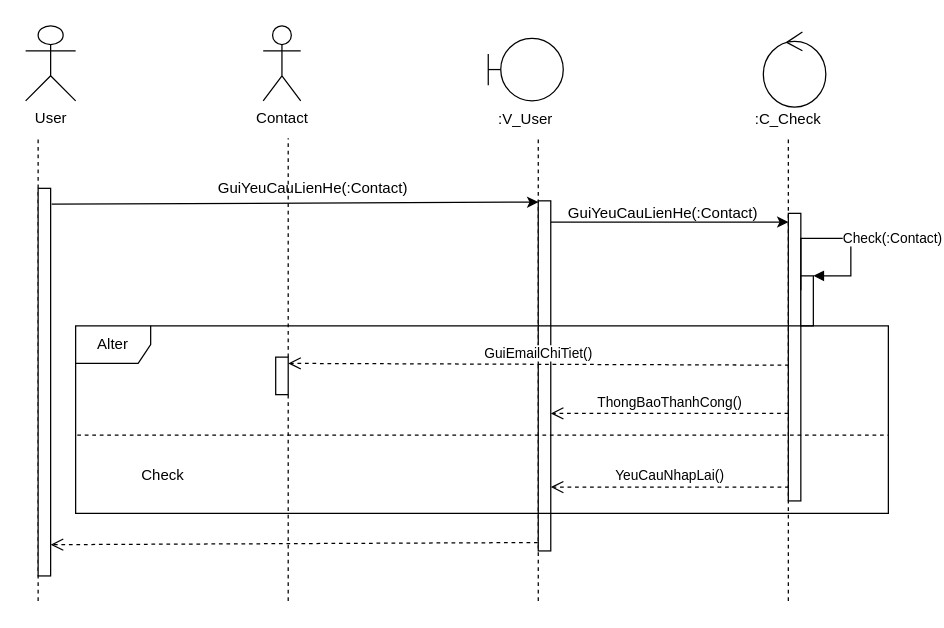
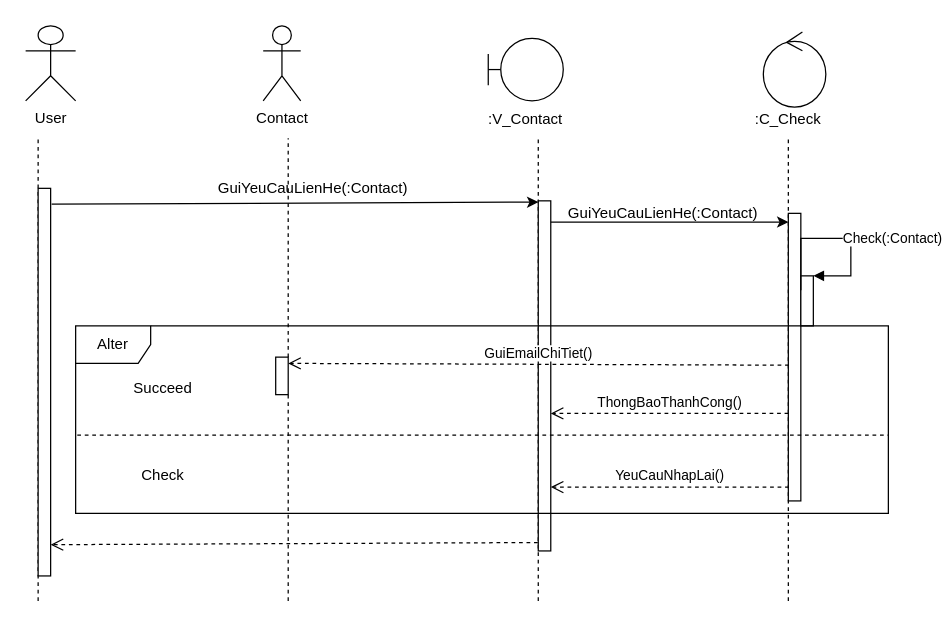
node ":V_User": label ":V_User" -> ":V_Contact"
node "Succeed": added
